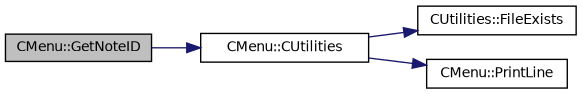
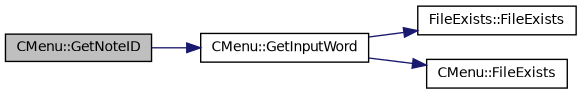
node "CUtilities::FileExists": label "CUtilities::FileExists" -> "FileExists::FileExists"
node "CMenu::CUtilities": label "CMenu::CUtilities" -> "CMenu::GetInputWord"
node "CMenu::PrintLine": label "CMenu::PrintLine" -> "CMenu::FileExists"
